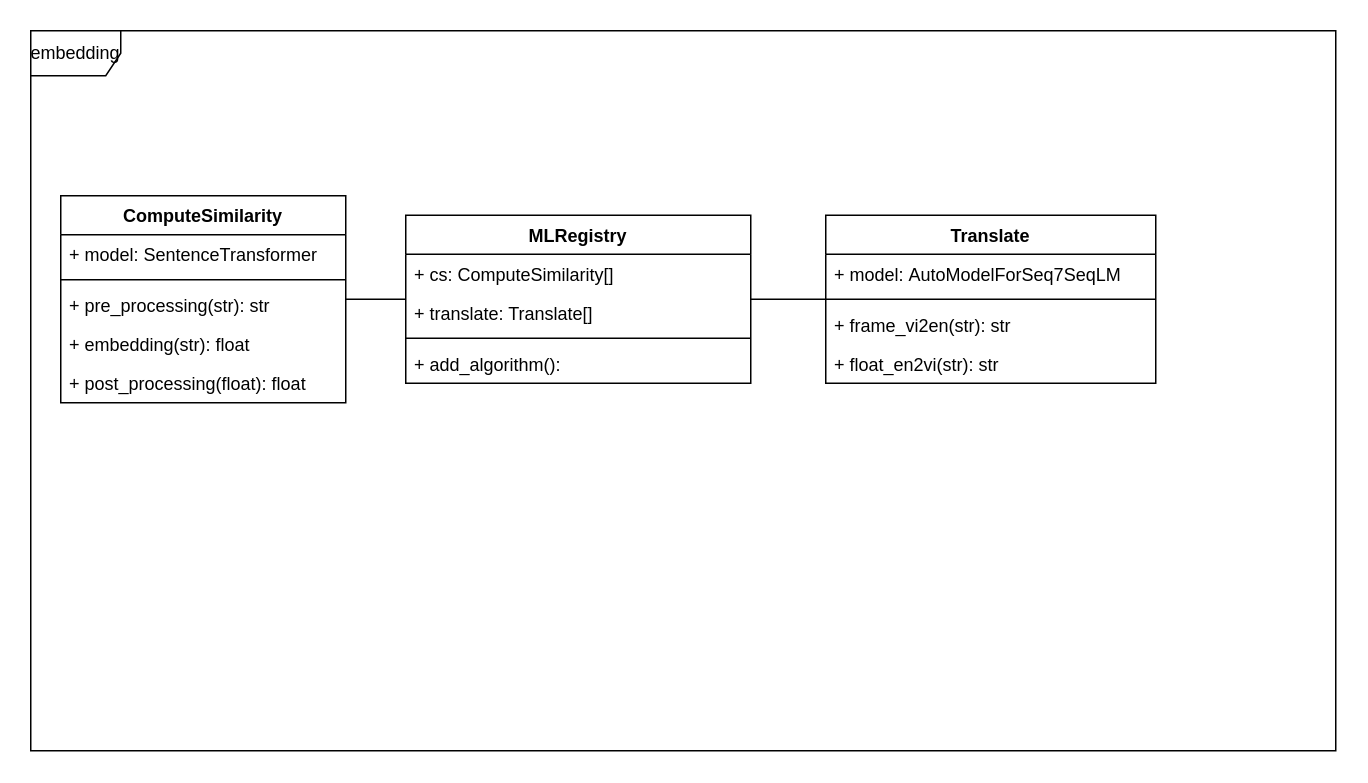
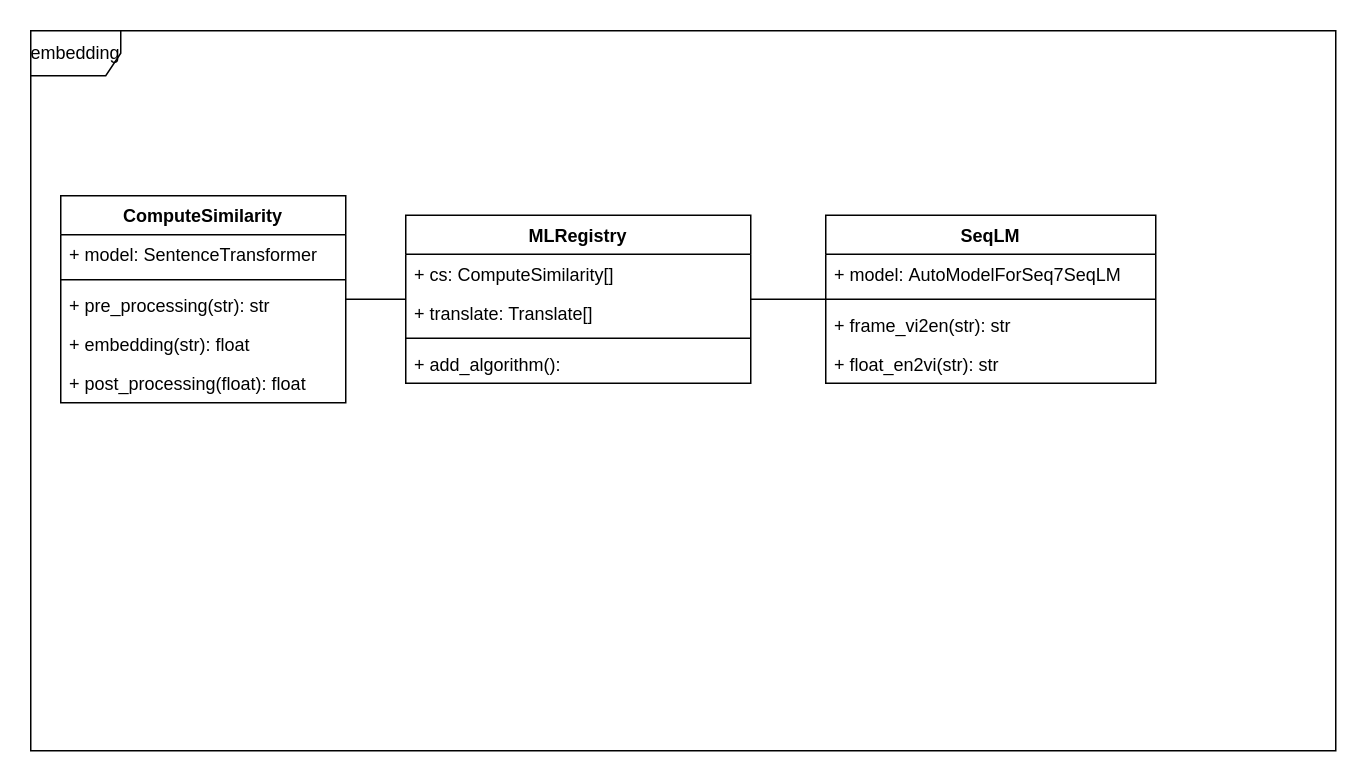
node "Translate": label "Translate" -> "SeqLM"
